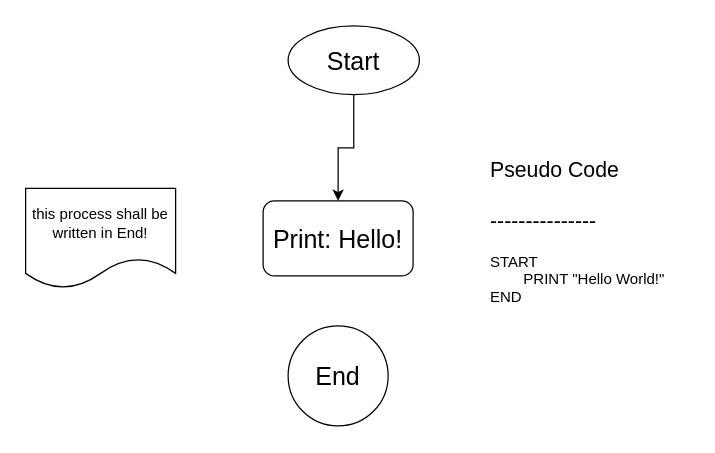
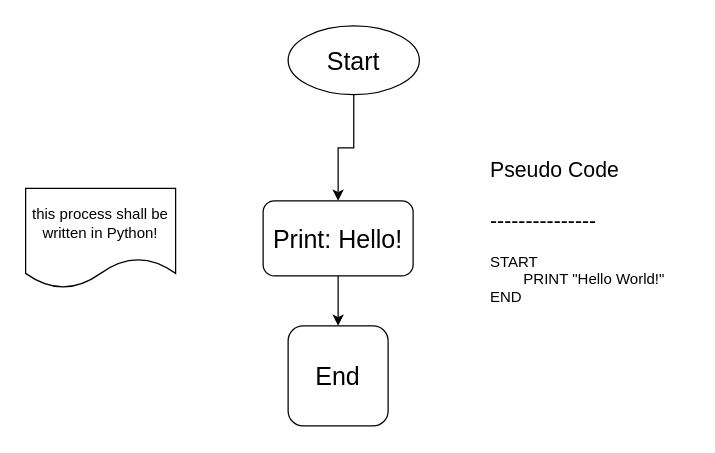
node "this process shall be written in End!": label "this process shall be written in End!" -> "this process shall be written in Python!"
edge "Print: Hello!" -> "End": added
node "End": shape ellipse -> rounded rectangle
